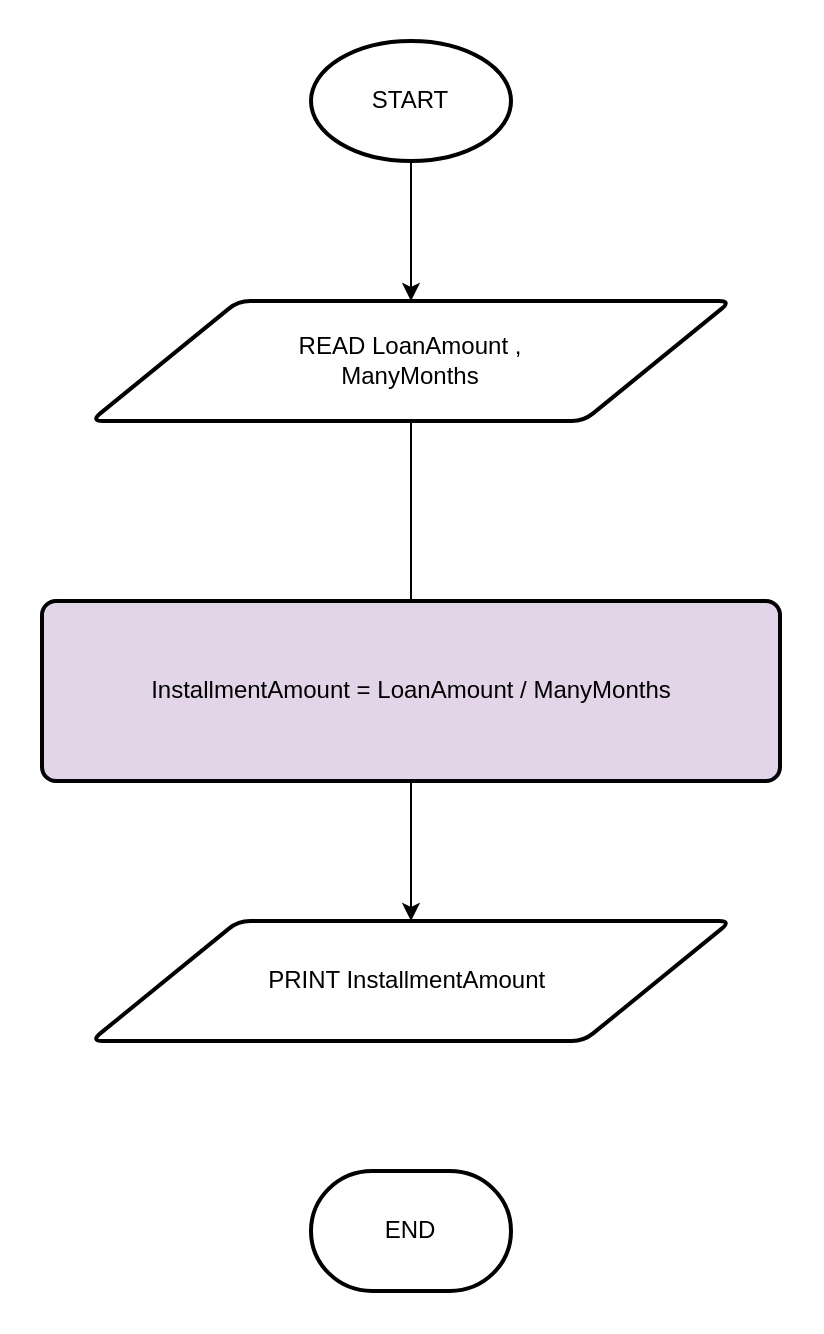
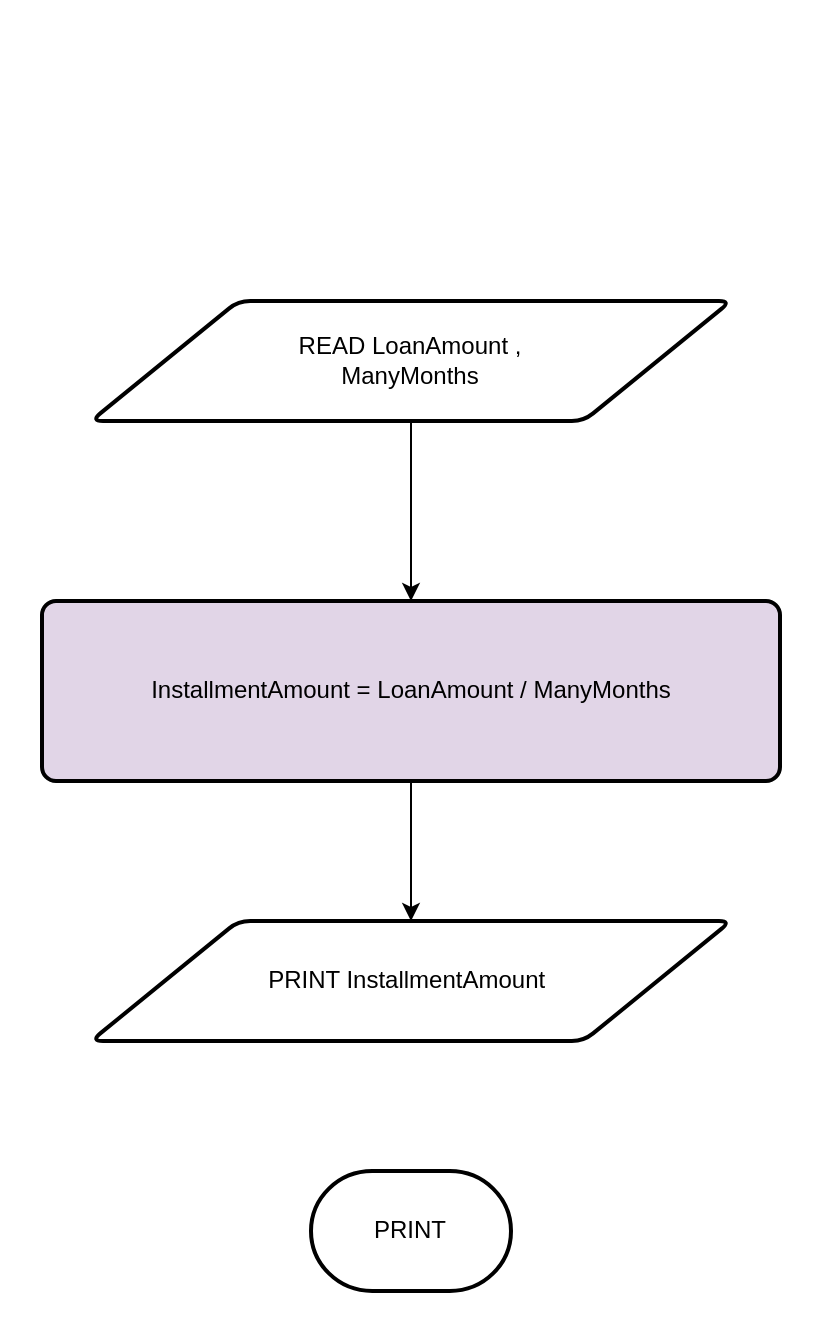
node "START": removed
edge "START" -> "READ LoanAmount , ManyMonths": removed
edge "READ LoanAmount , ManyMonths" -- "InstallmentAmount = LoanAmount / ManyMonths": arrowhead none -> classic
node "END": label "END" -> "PRINT"
